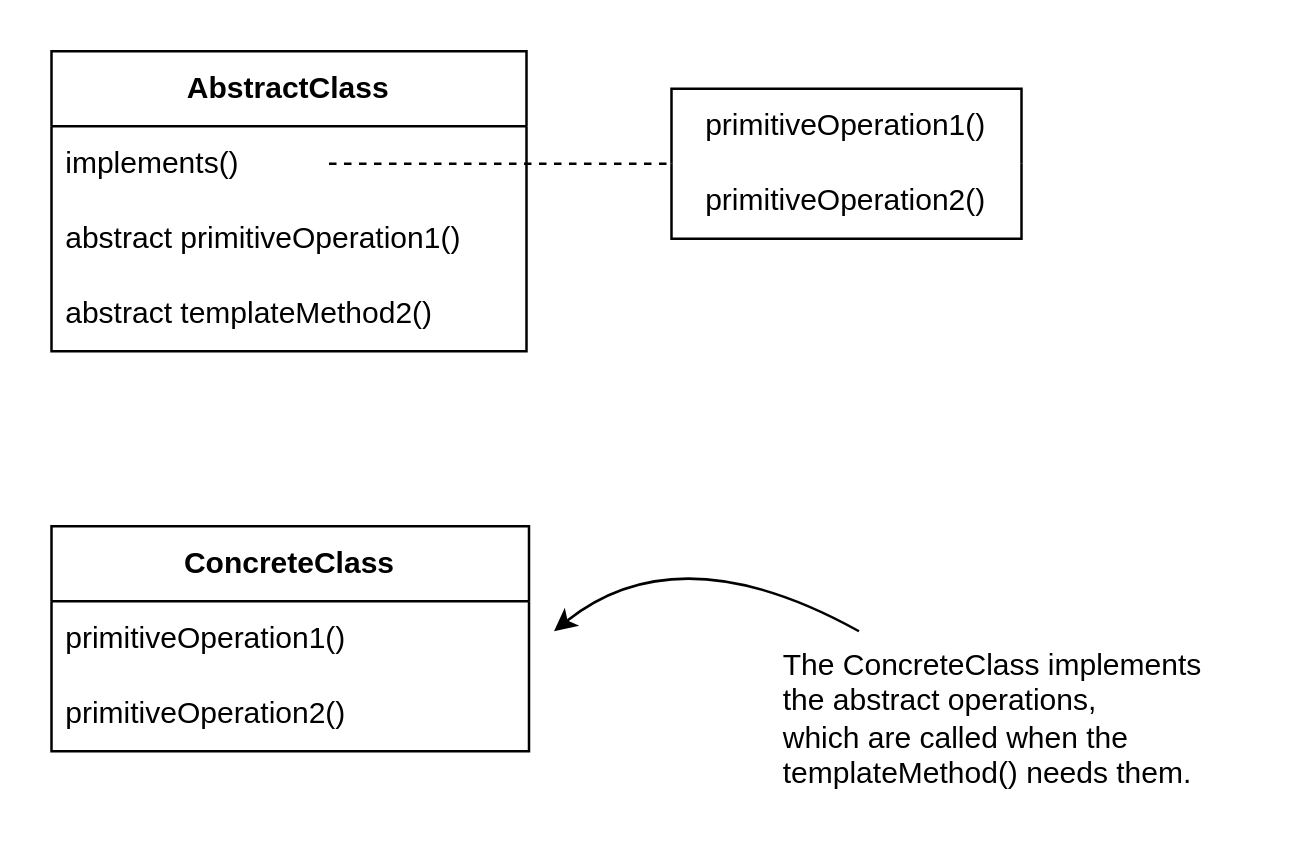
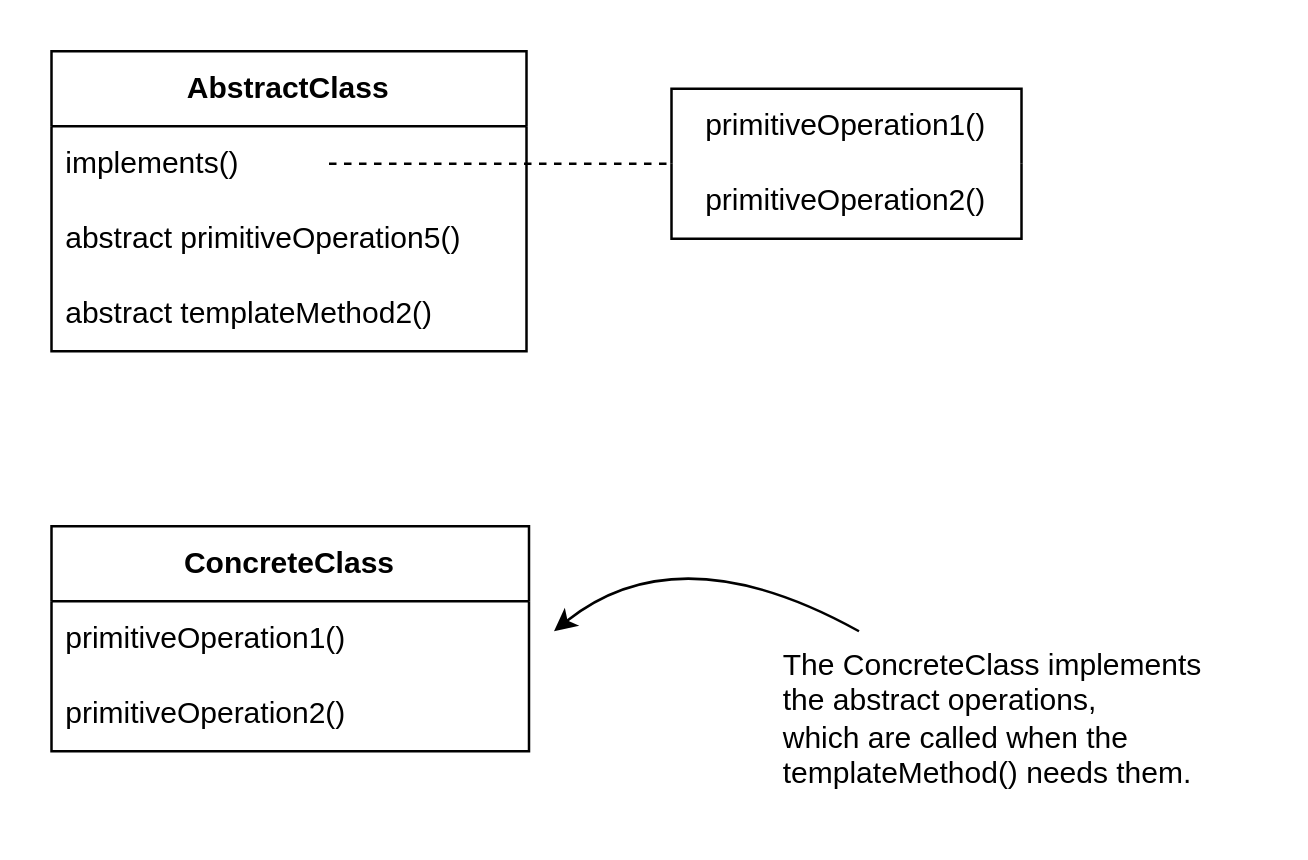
node "abstract primitiveOperation1()": label "abstract primitiveOperation1()" -> "abstract primitiveOperation5()"
